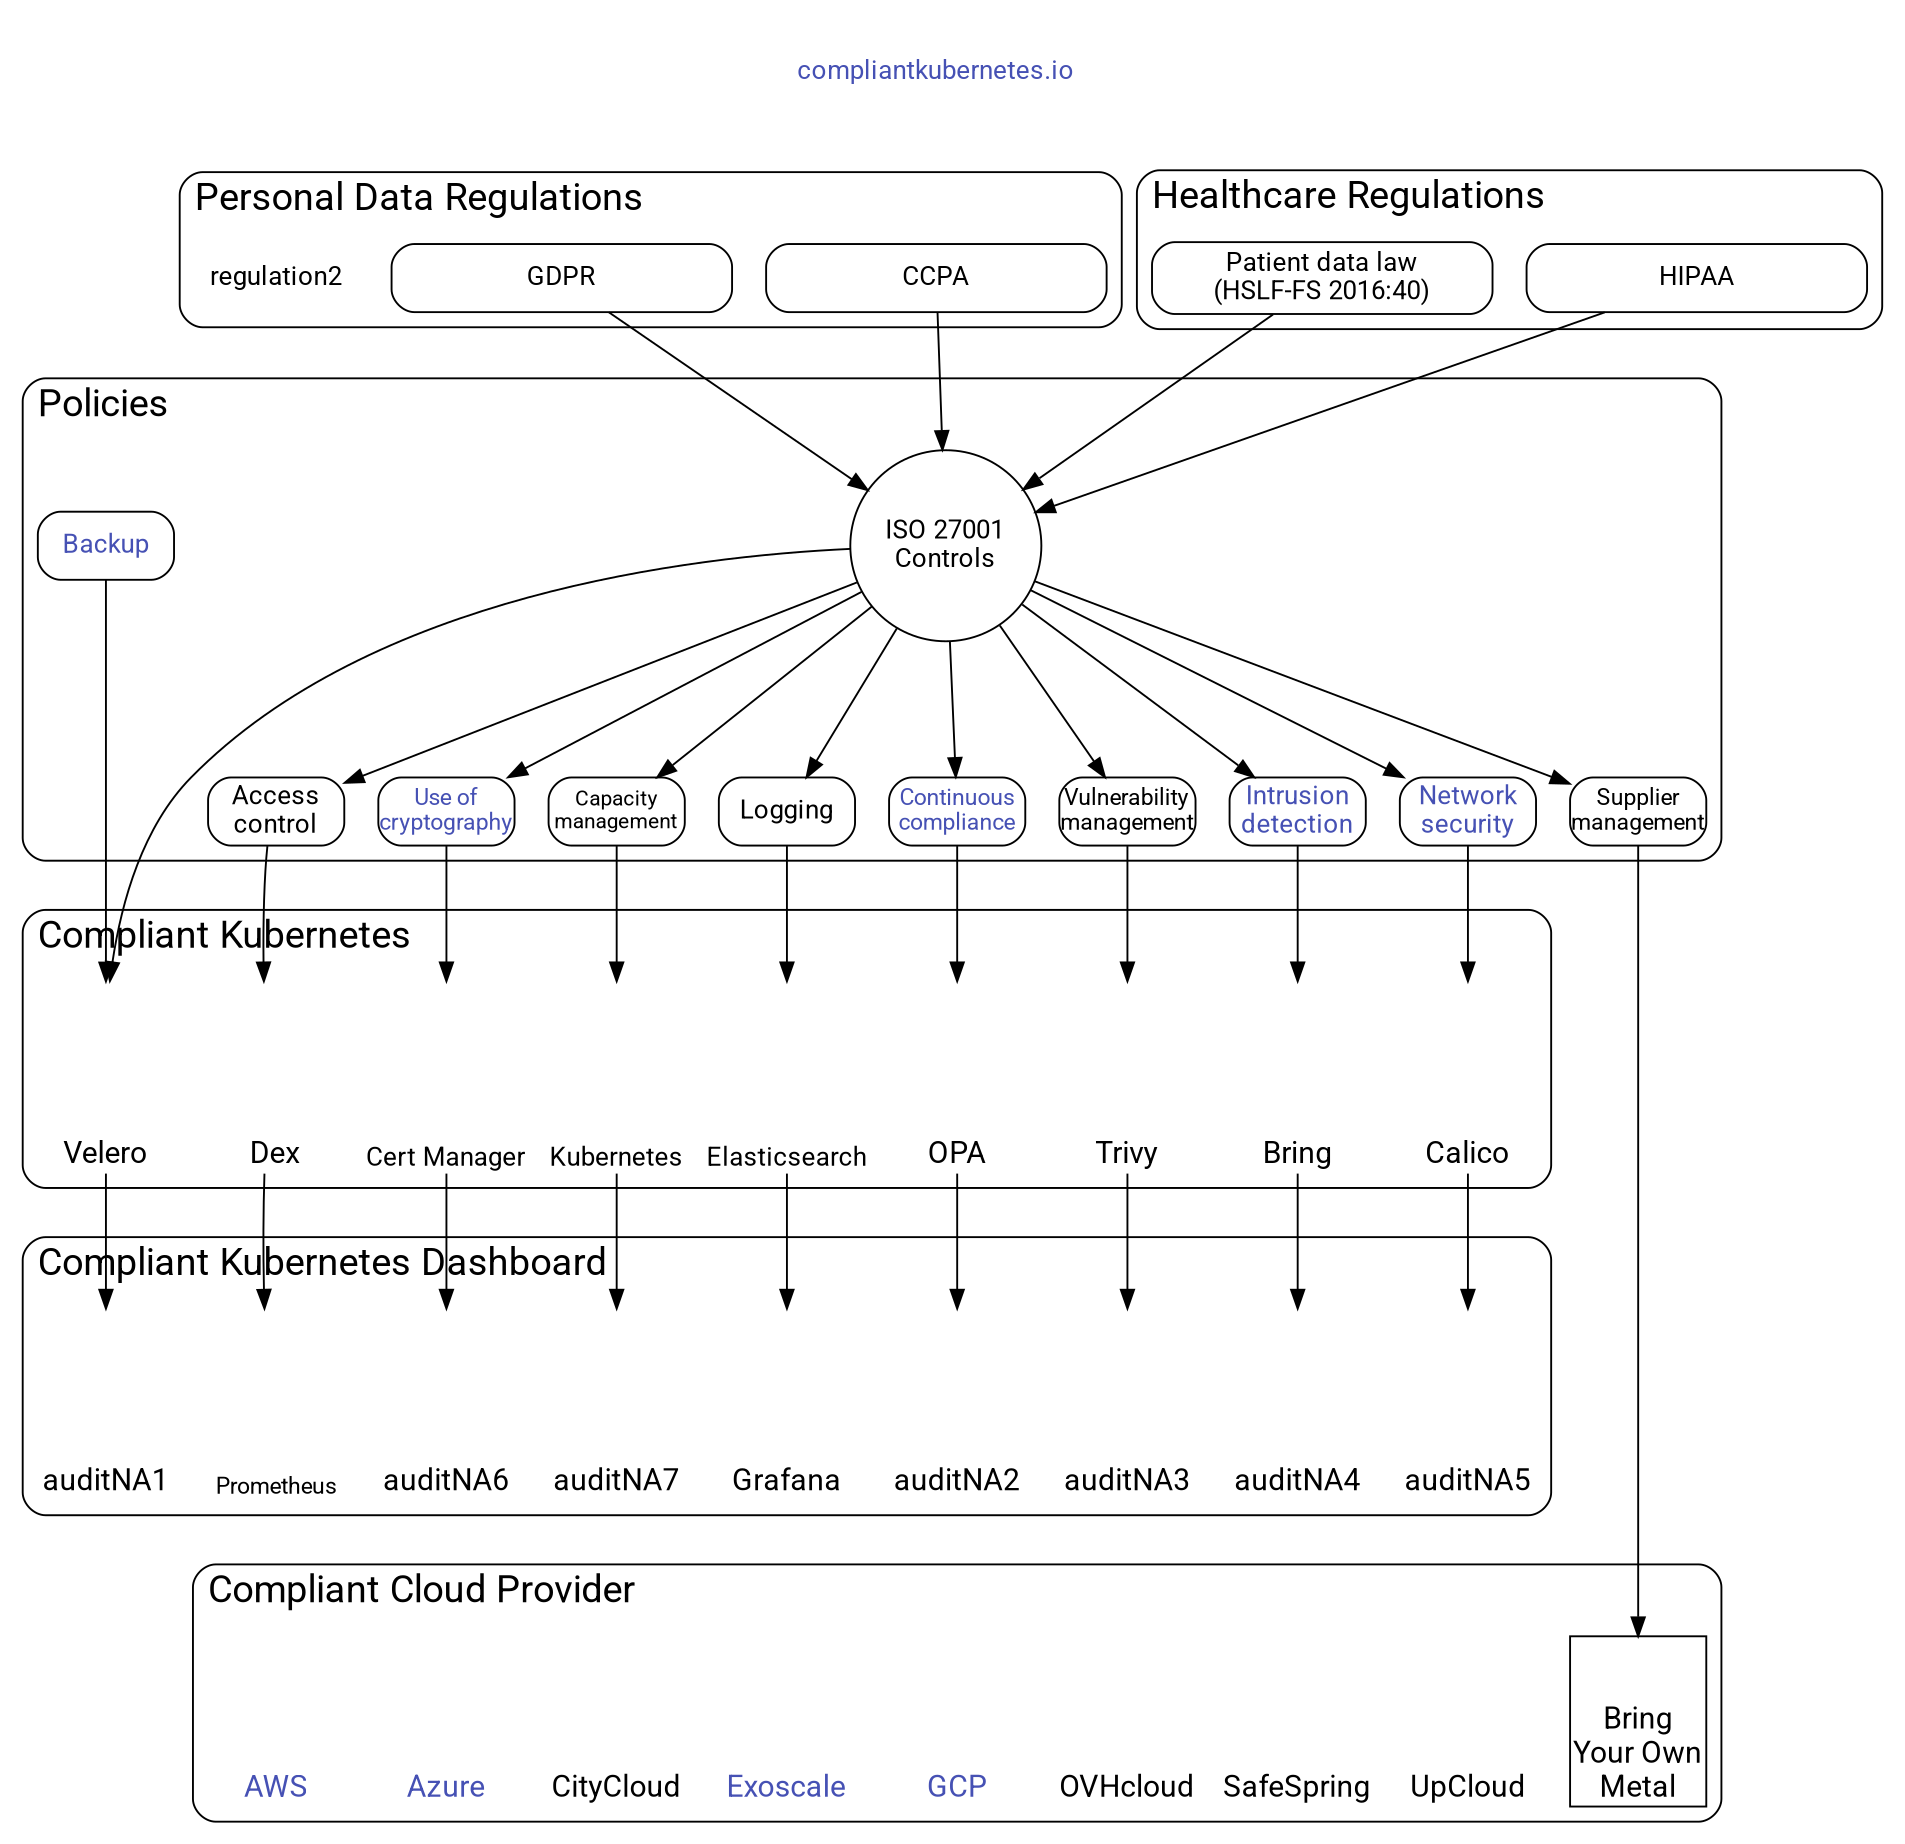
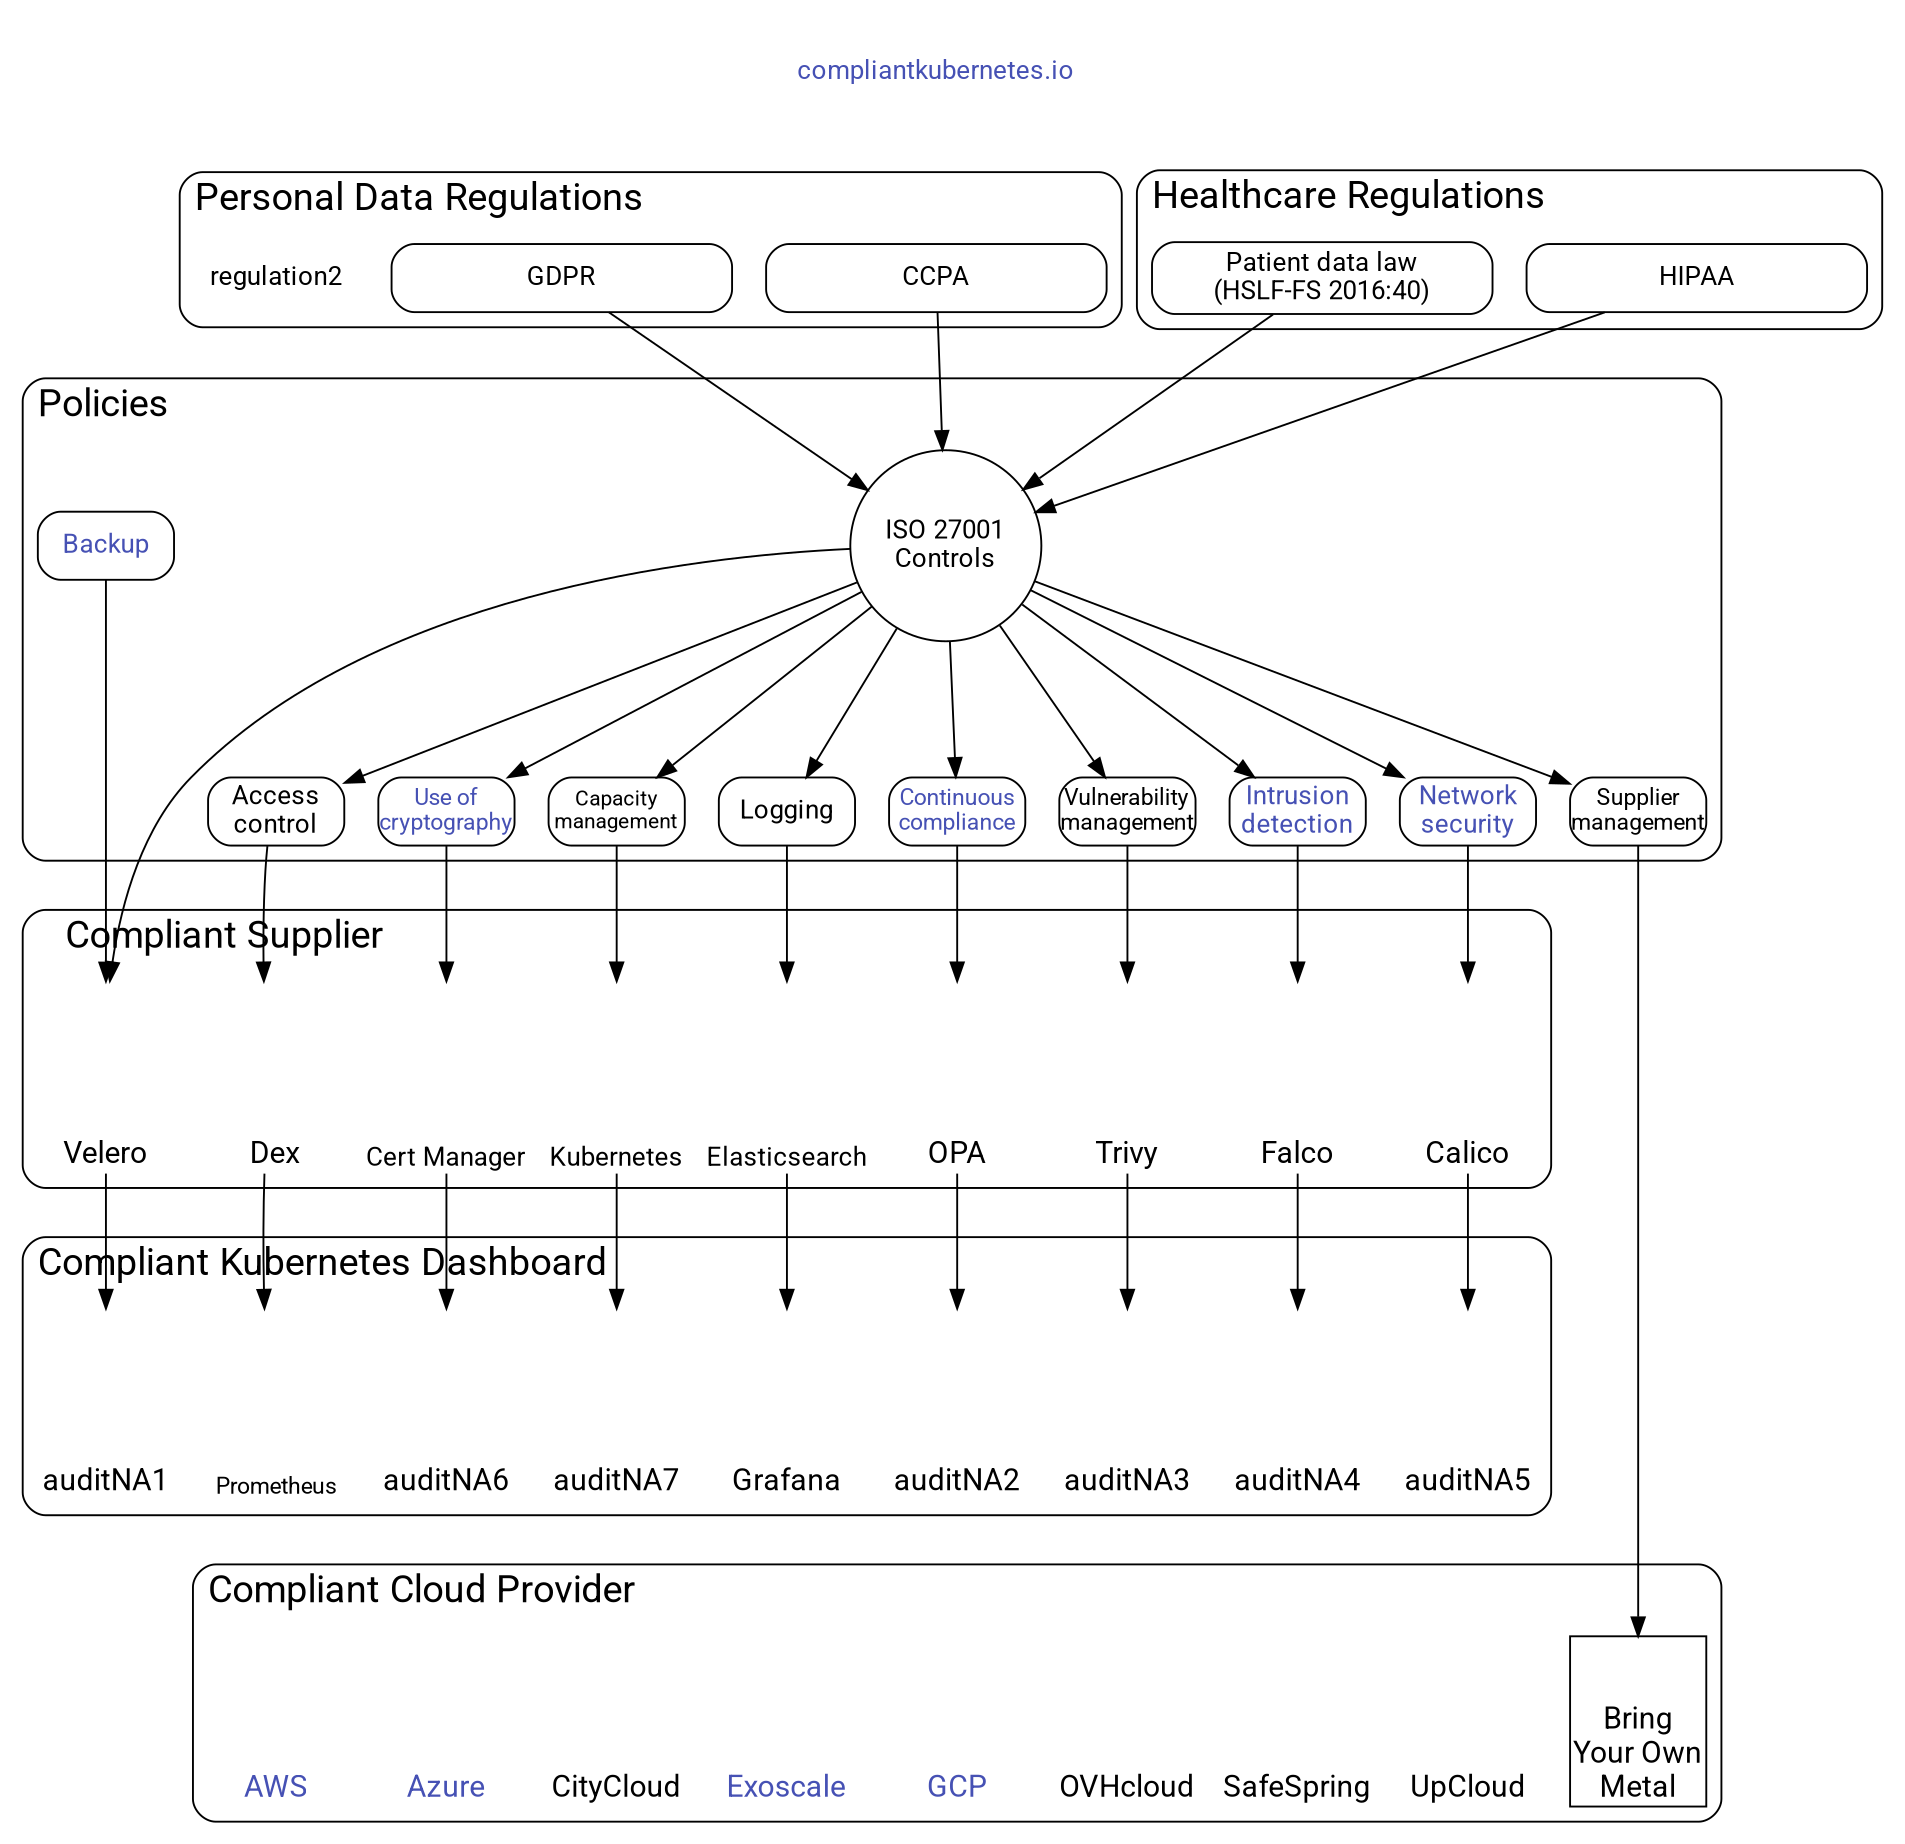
cluster "Compliant Kubernetes": label "Compliant Kubernetes" -> "Compliant Supplier"
node "Bring": label "Bring" -> "Falco"
